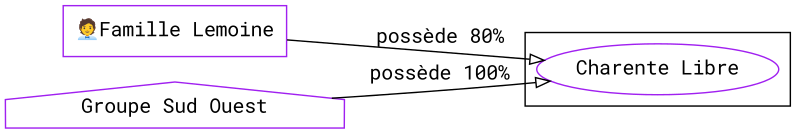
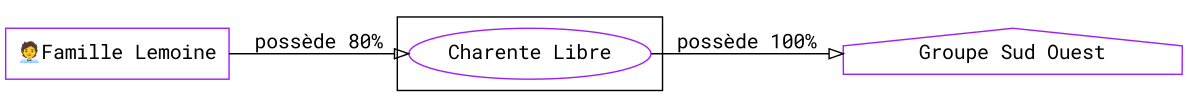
edge "Groupe Sud Ouest" -> "Charente Libre": reversed
